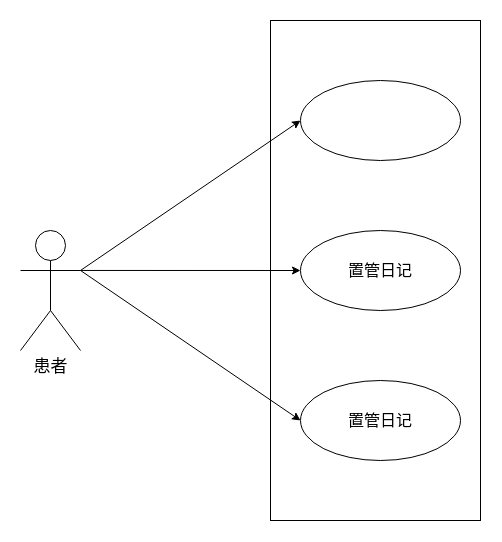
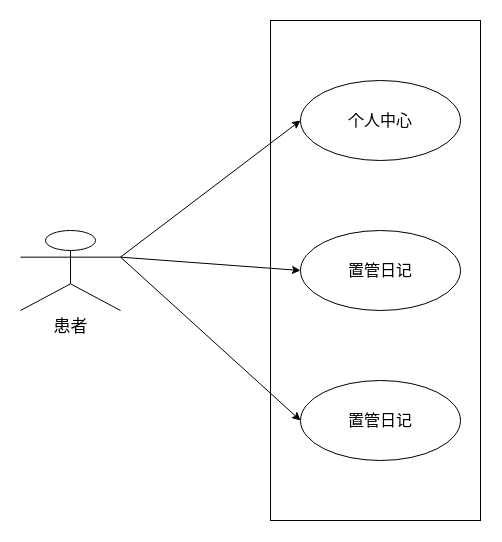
node "个人中心": added
node "患者": size 60x120 -> 100x80
